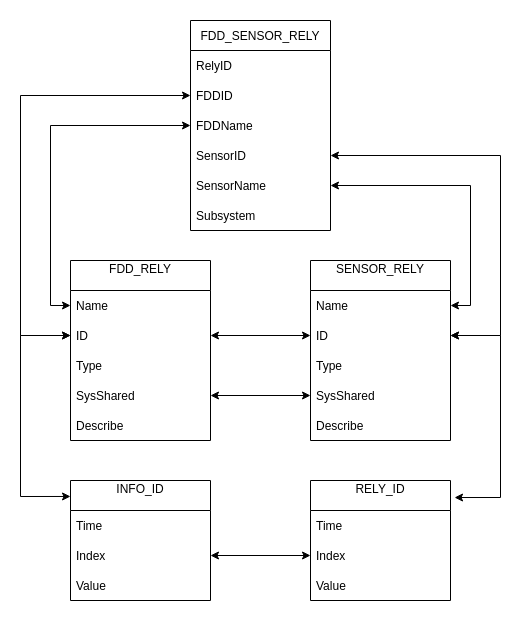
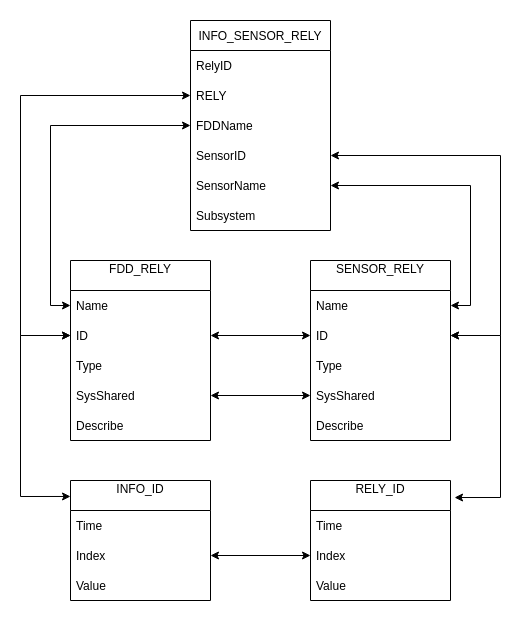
node "FDD_SENSOR_RELY": label "FDD_SENSOR_RELY" -> "INFO_SENSOR_RELY"
node "FDDID": label "FDDID" -> "RELY"
